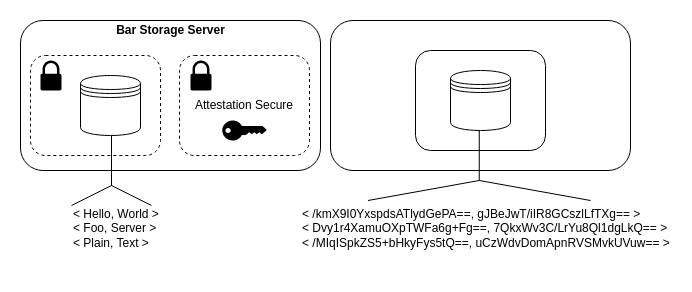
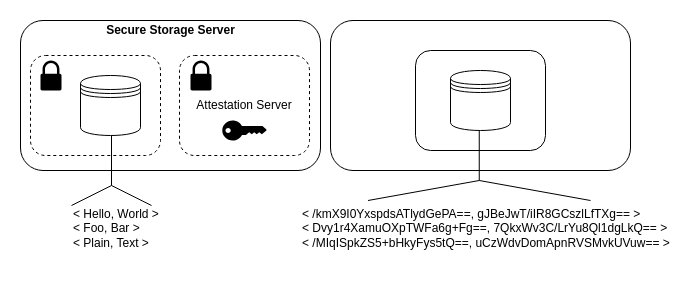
node "Bar Storage Server": label "Bar Storage Server" -> "Secure Storage Server"
node "Attestation Secure": label "Attestation Secure" -> "Attestation Server"
node "< Hello, World > < Foo, Server > < Plain, Text >": label "< Hello, World > < Foo, Server > < Plain, Text >" -> "< Hello, World > < Foo, Bar > < Plain, Text >"
